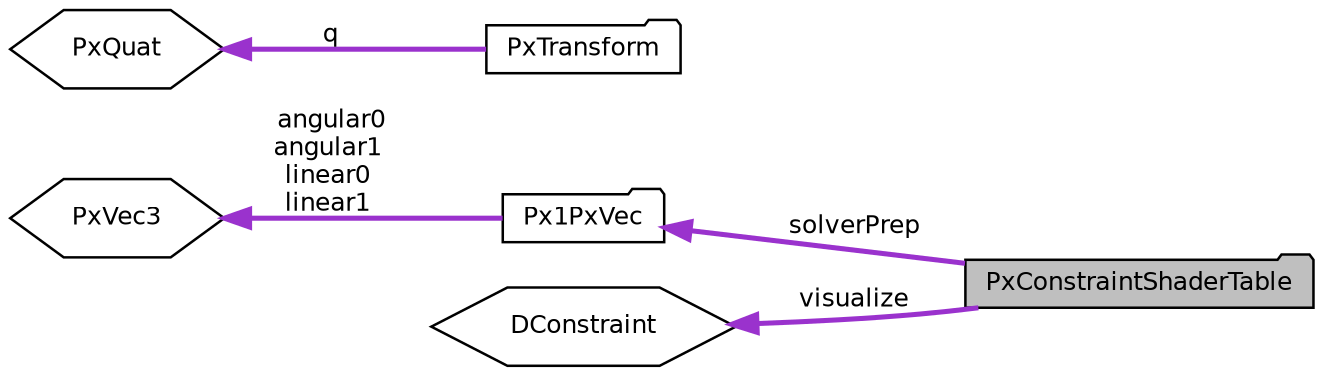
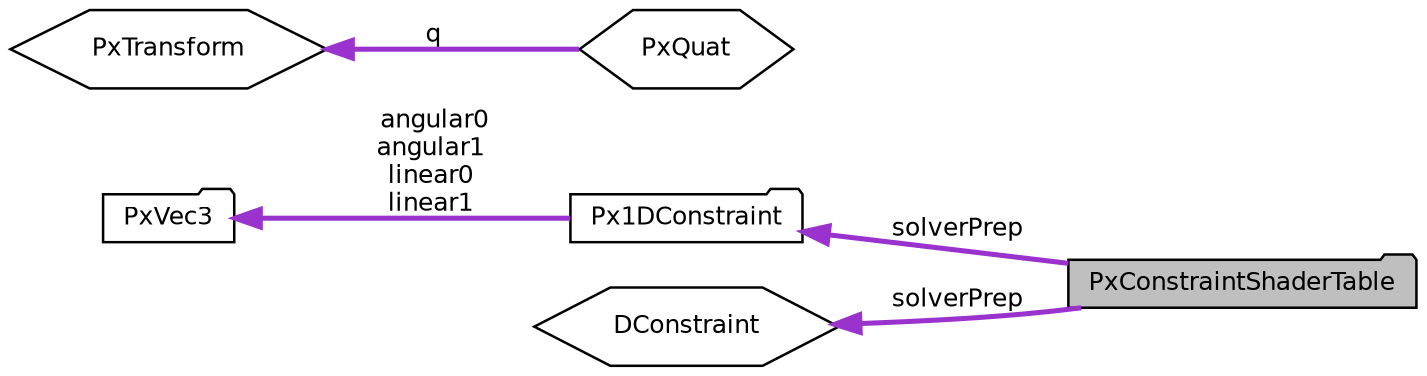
edge "PxTransform" -> "PxQuat": reversed
node "PxTransform": shape folder -> hexagon
node "PxVec3": shape hexagon -> folder
node "Px1PxVec": label "Px1PxVec" -> "Px1DConstraint"
edge "PxConstraintShaderTable" -> "DConstraint": label " visualize" -> " solverPrep"
